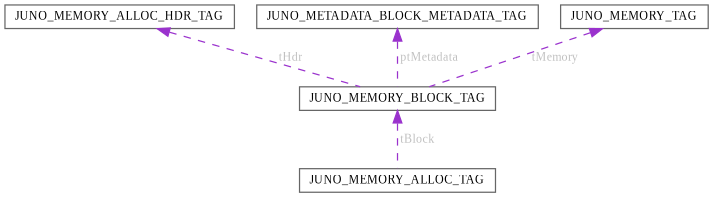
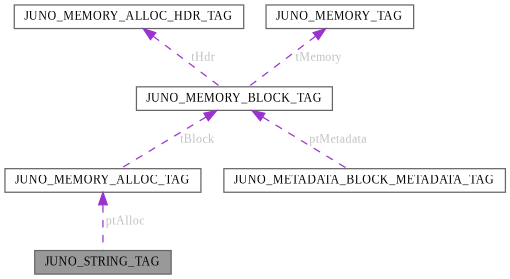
edge "JUNO_MEMORY_BLOCK_TAG" -> "JUNO_METADATA_BLOCK_METADATA_TAG": reversed
node "JUNO_STRING_TAG": added
